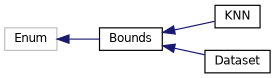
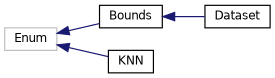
edge "KNN" -> "Bounds": now "KNN" -> "Enum"
